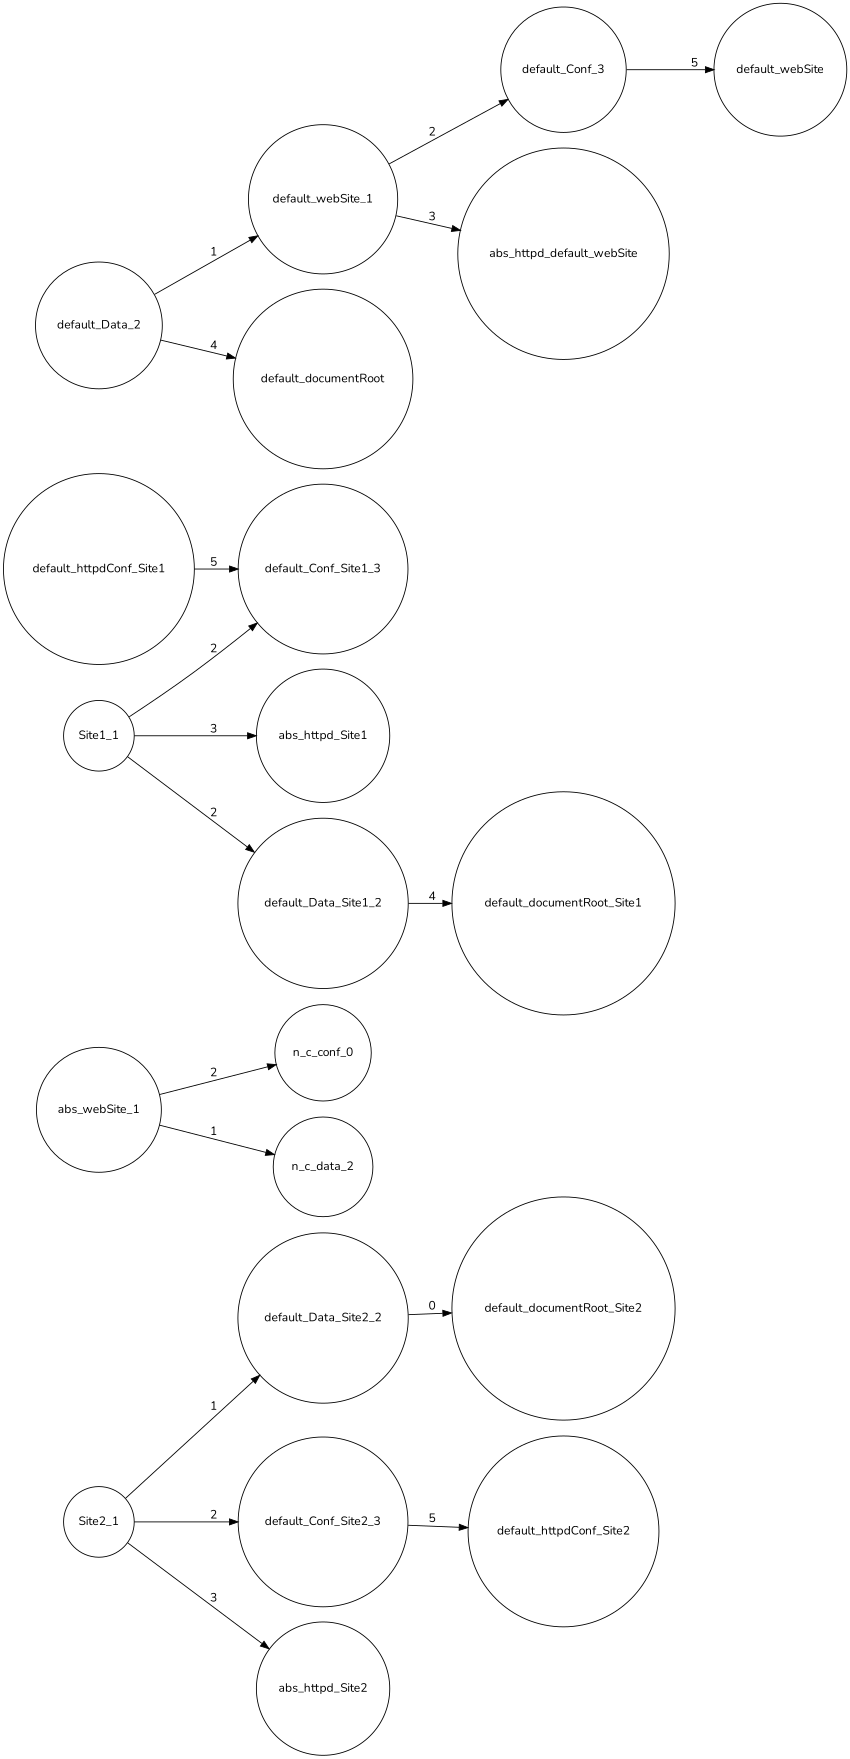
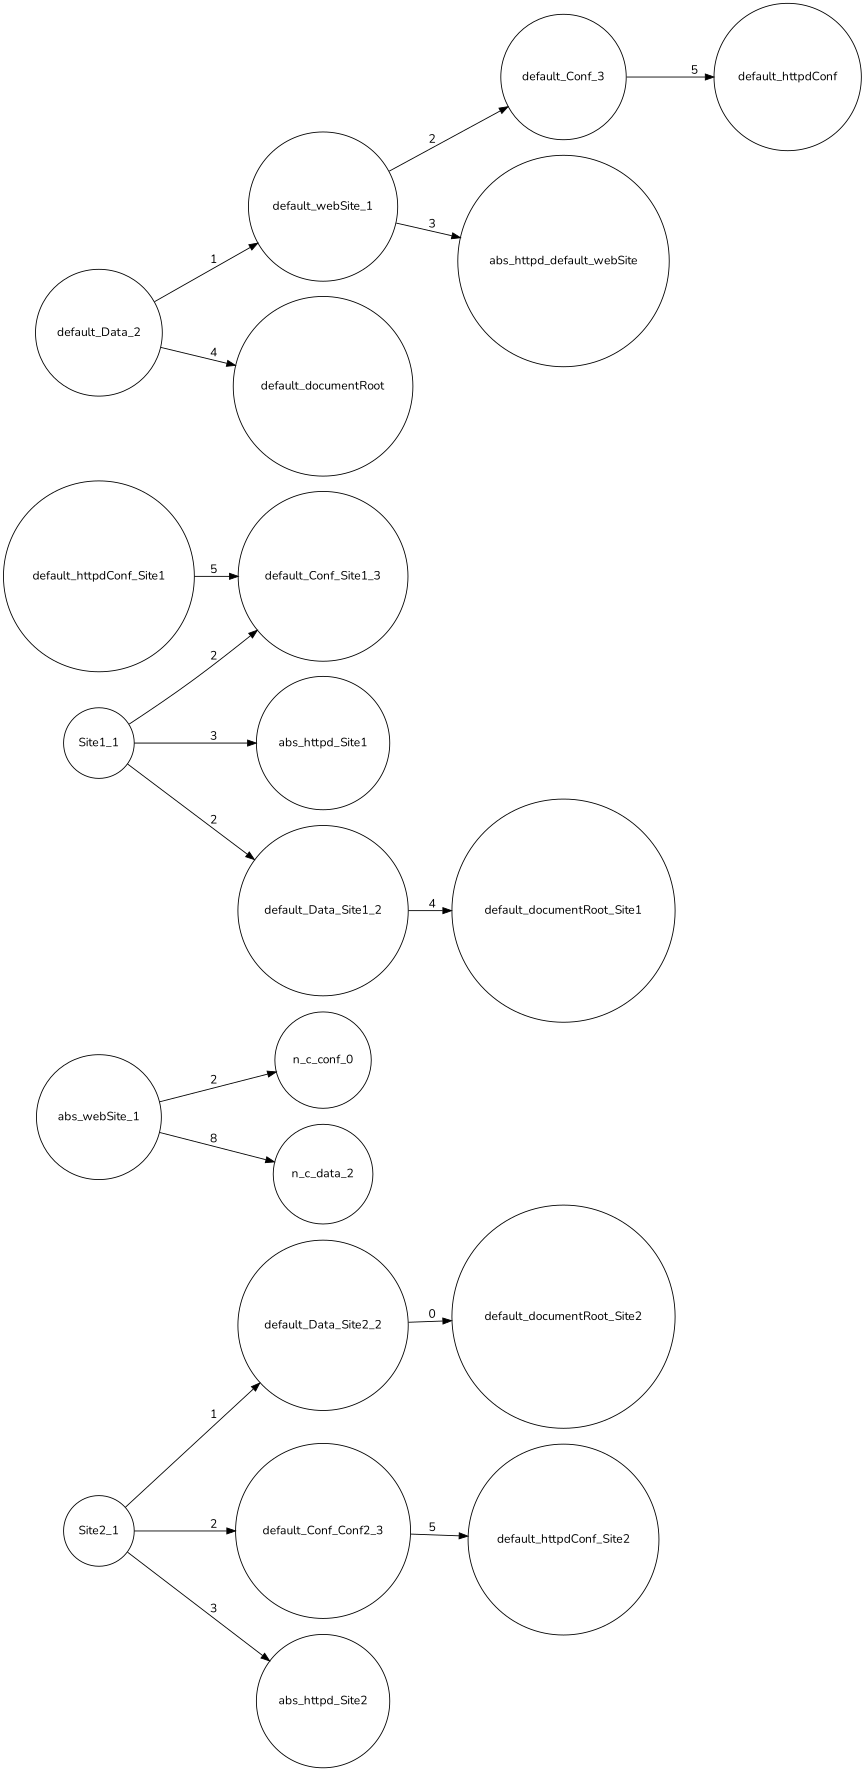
node "default_webSite": label "default_webSite" -> "default_httpdConf"
edge "abs_webSite_1" -> "n_c_data_2": label "1" -> "8"
node "default_Conf_Site2_3": label "default_Conf_Site2_3" -> "default_Conf_Conf2_3"
